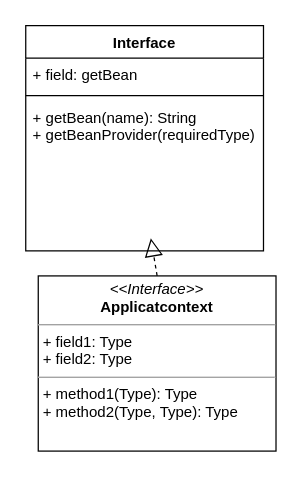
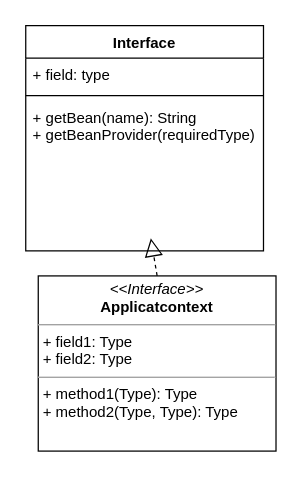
node "+ field: getBean": label "+ field: getBean" -> "+ field: type"
